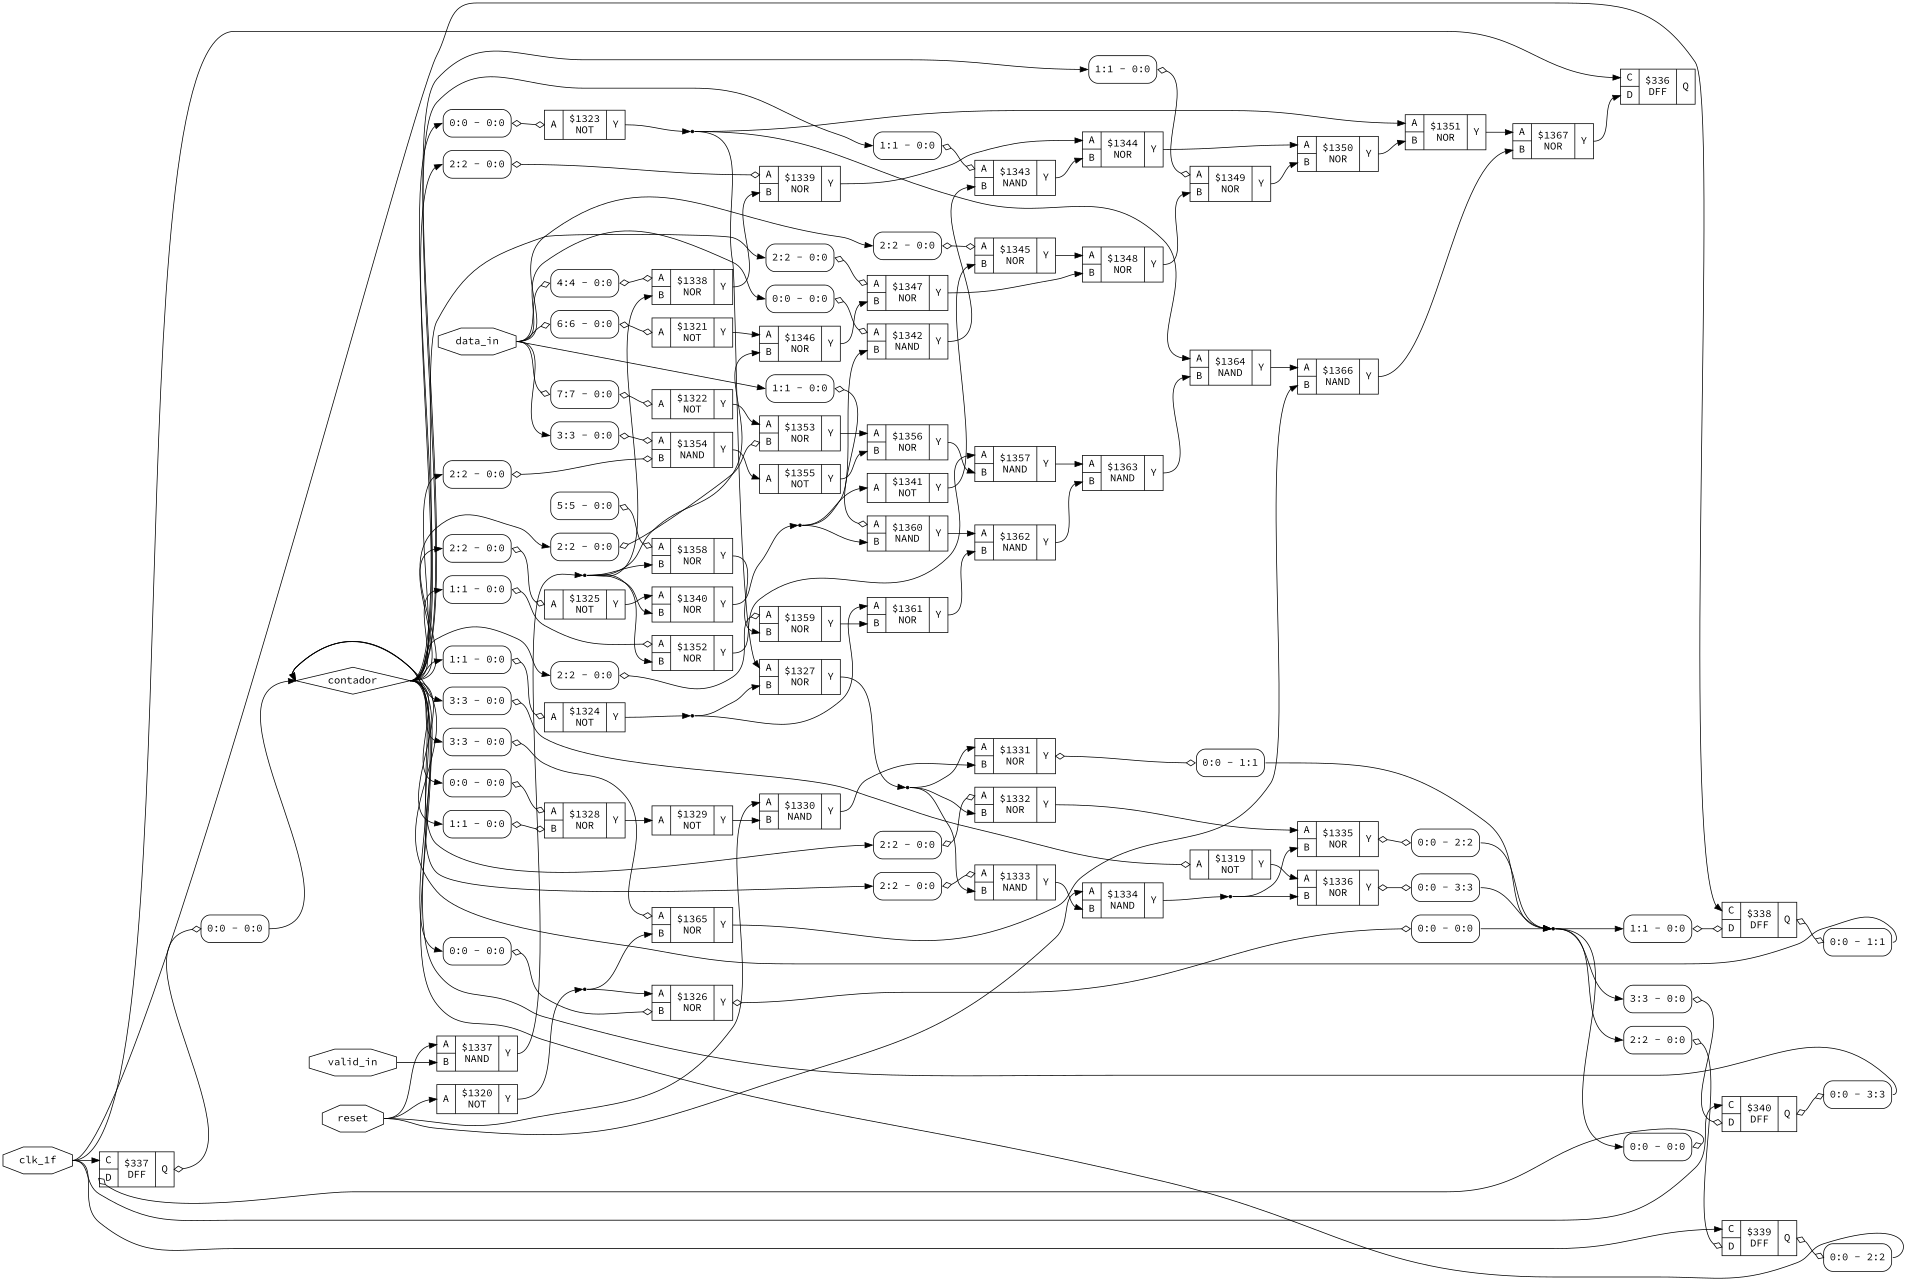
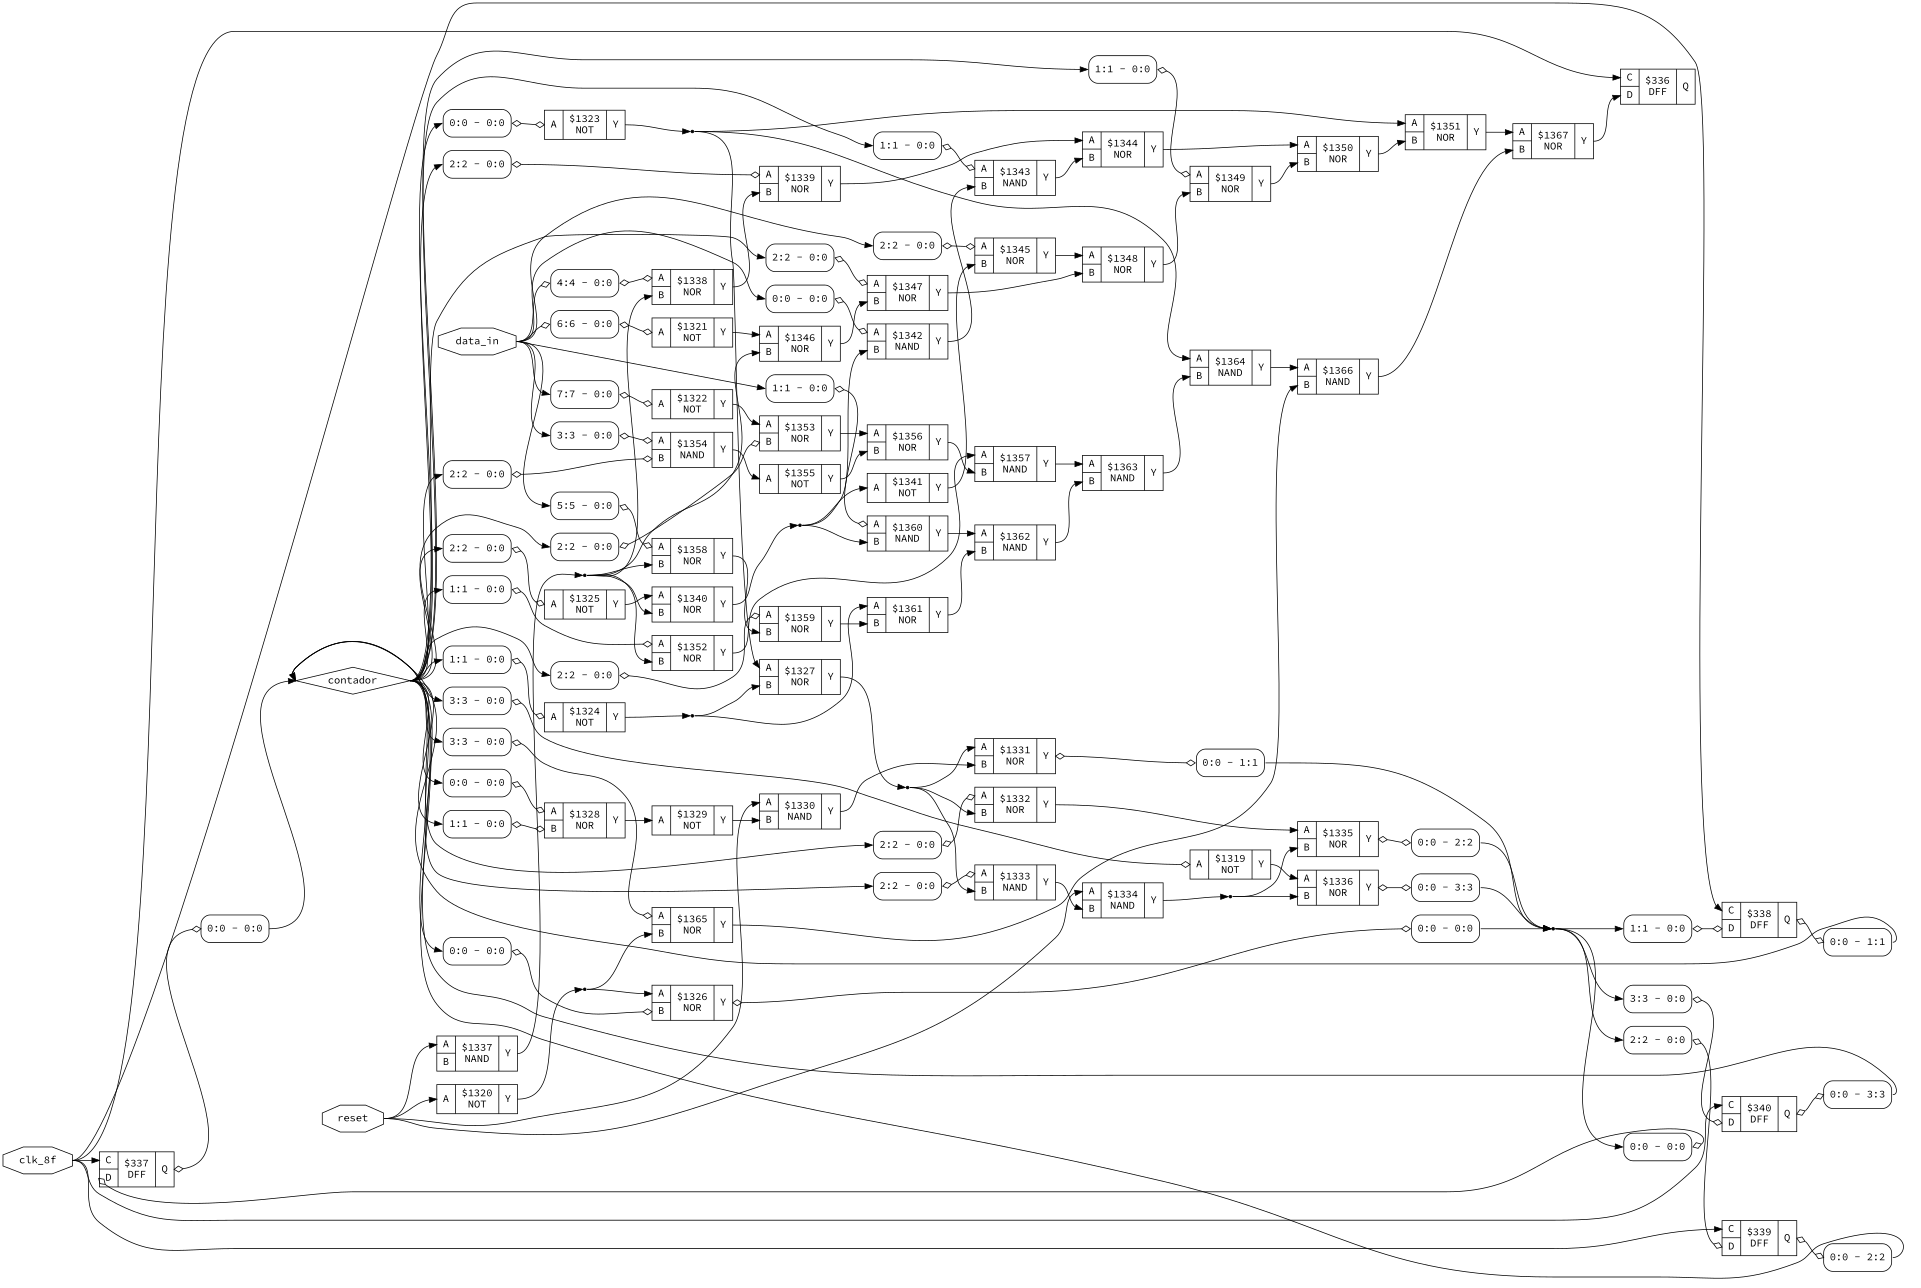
edge "data_in" -> "7:7 - 0:0": arrowhead odiamond -> normal
edge "data_in" -> "5:5 - 0:0": added
node "valid_in": removed
node "clk_1f": label "clk_1f" -> "clk_8f"
